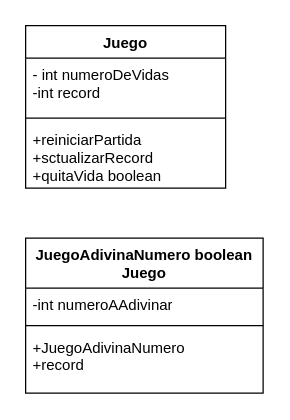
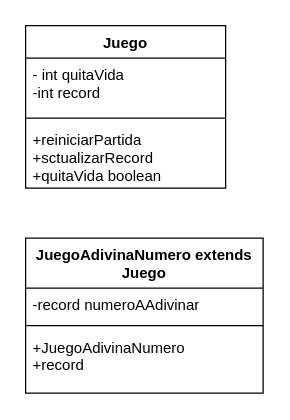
node "- int numeroDeVidas -int record": label "- int numeroDeVidas -int record" -> "- int quitaVida -int record"
node "JuegoAdivinaNumero boolean Juego": label "JuegoAdivinaNumero boolean Juego" -> "JuegoAdivinaNumero extends Juego"
node "-int numeroAAdivinar": label "-int numeroAAdivinar" -> "-record numeroAAdivinar"
